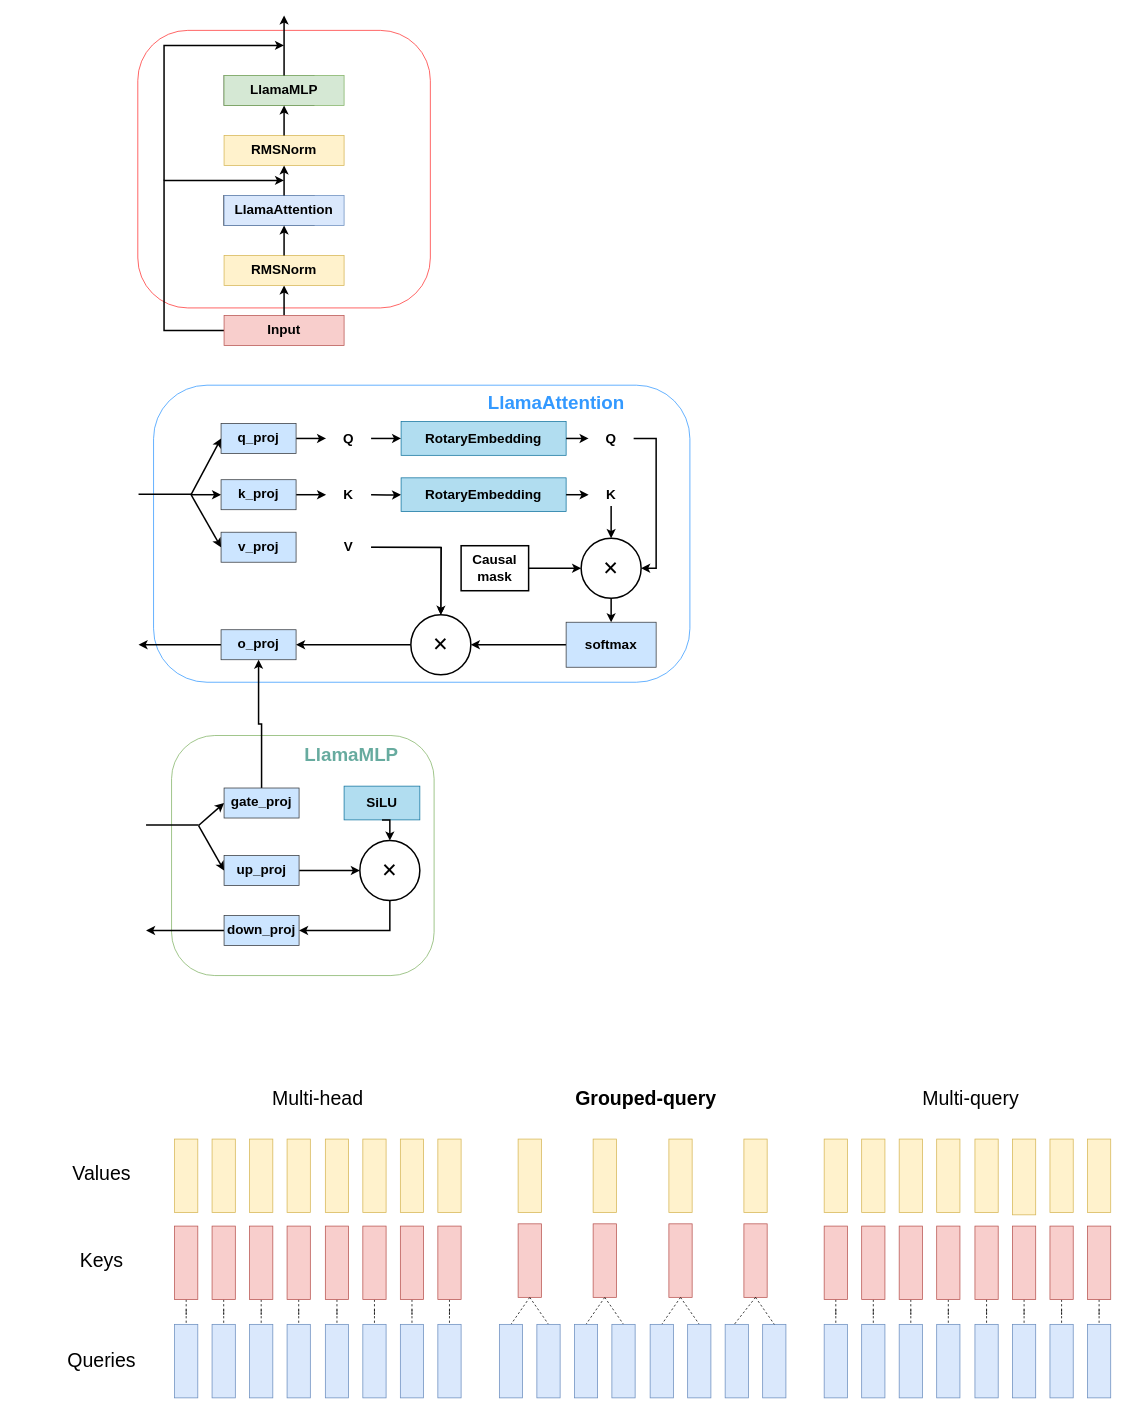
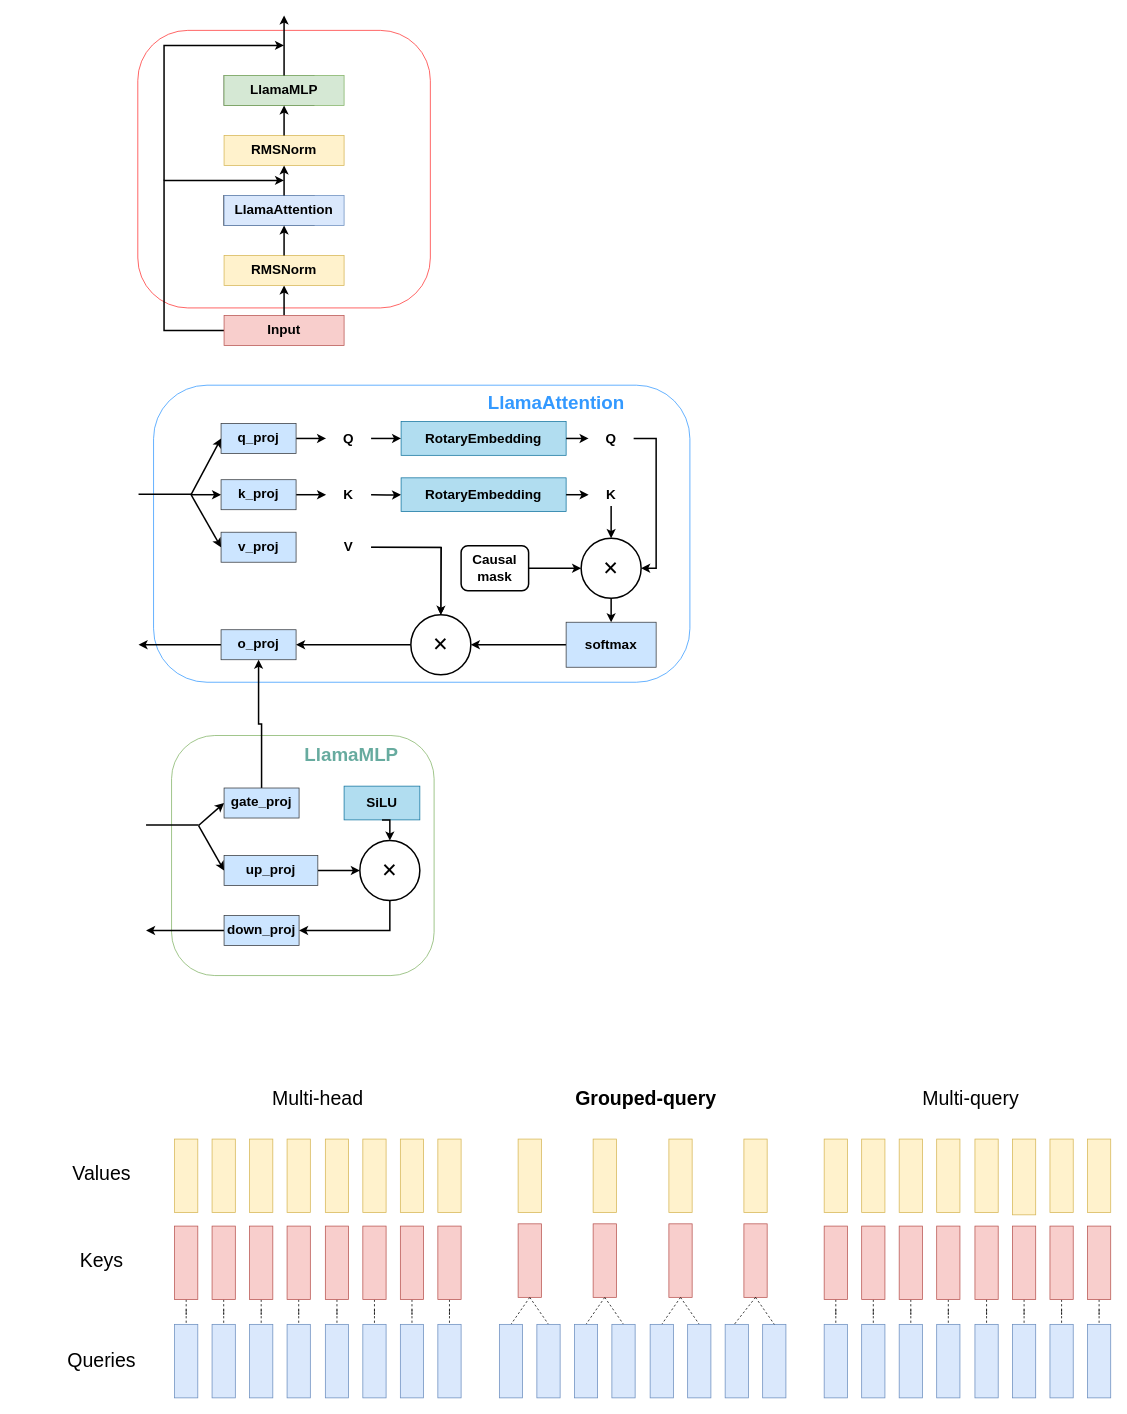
node "Causal mask": shape rectangle -> rounded rectangle
node "up_proj": size 75x30 -> 94x30
